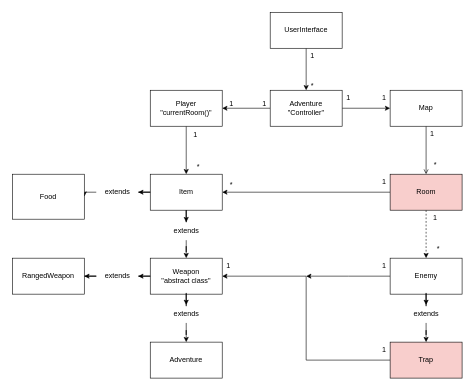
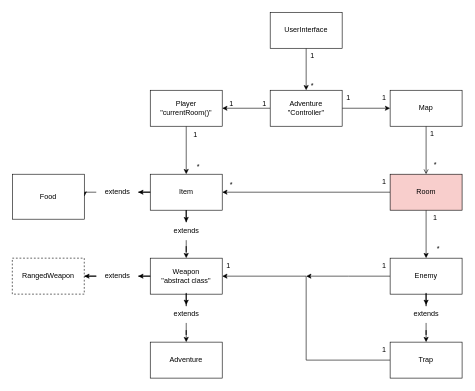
edge "Room" -> "Enemy": style dashed -> solid
node "RangedWeapon": style solid -> dashed
node "Trap": fillcolor #f8cecc -> #ffffff
